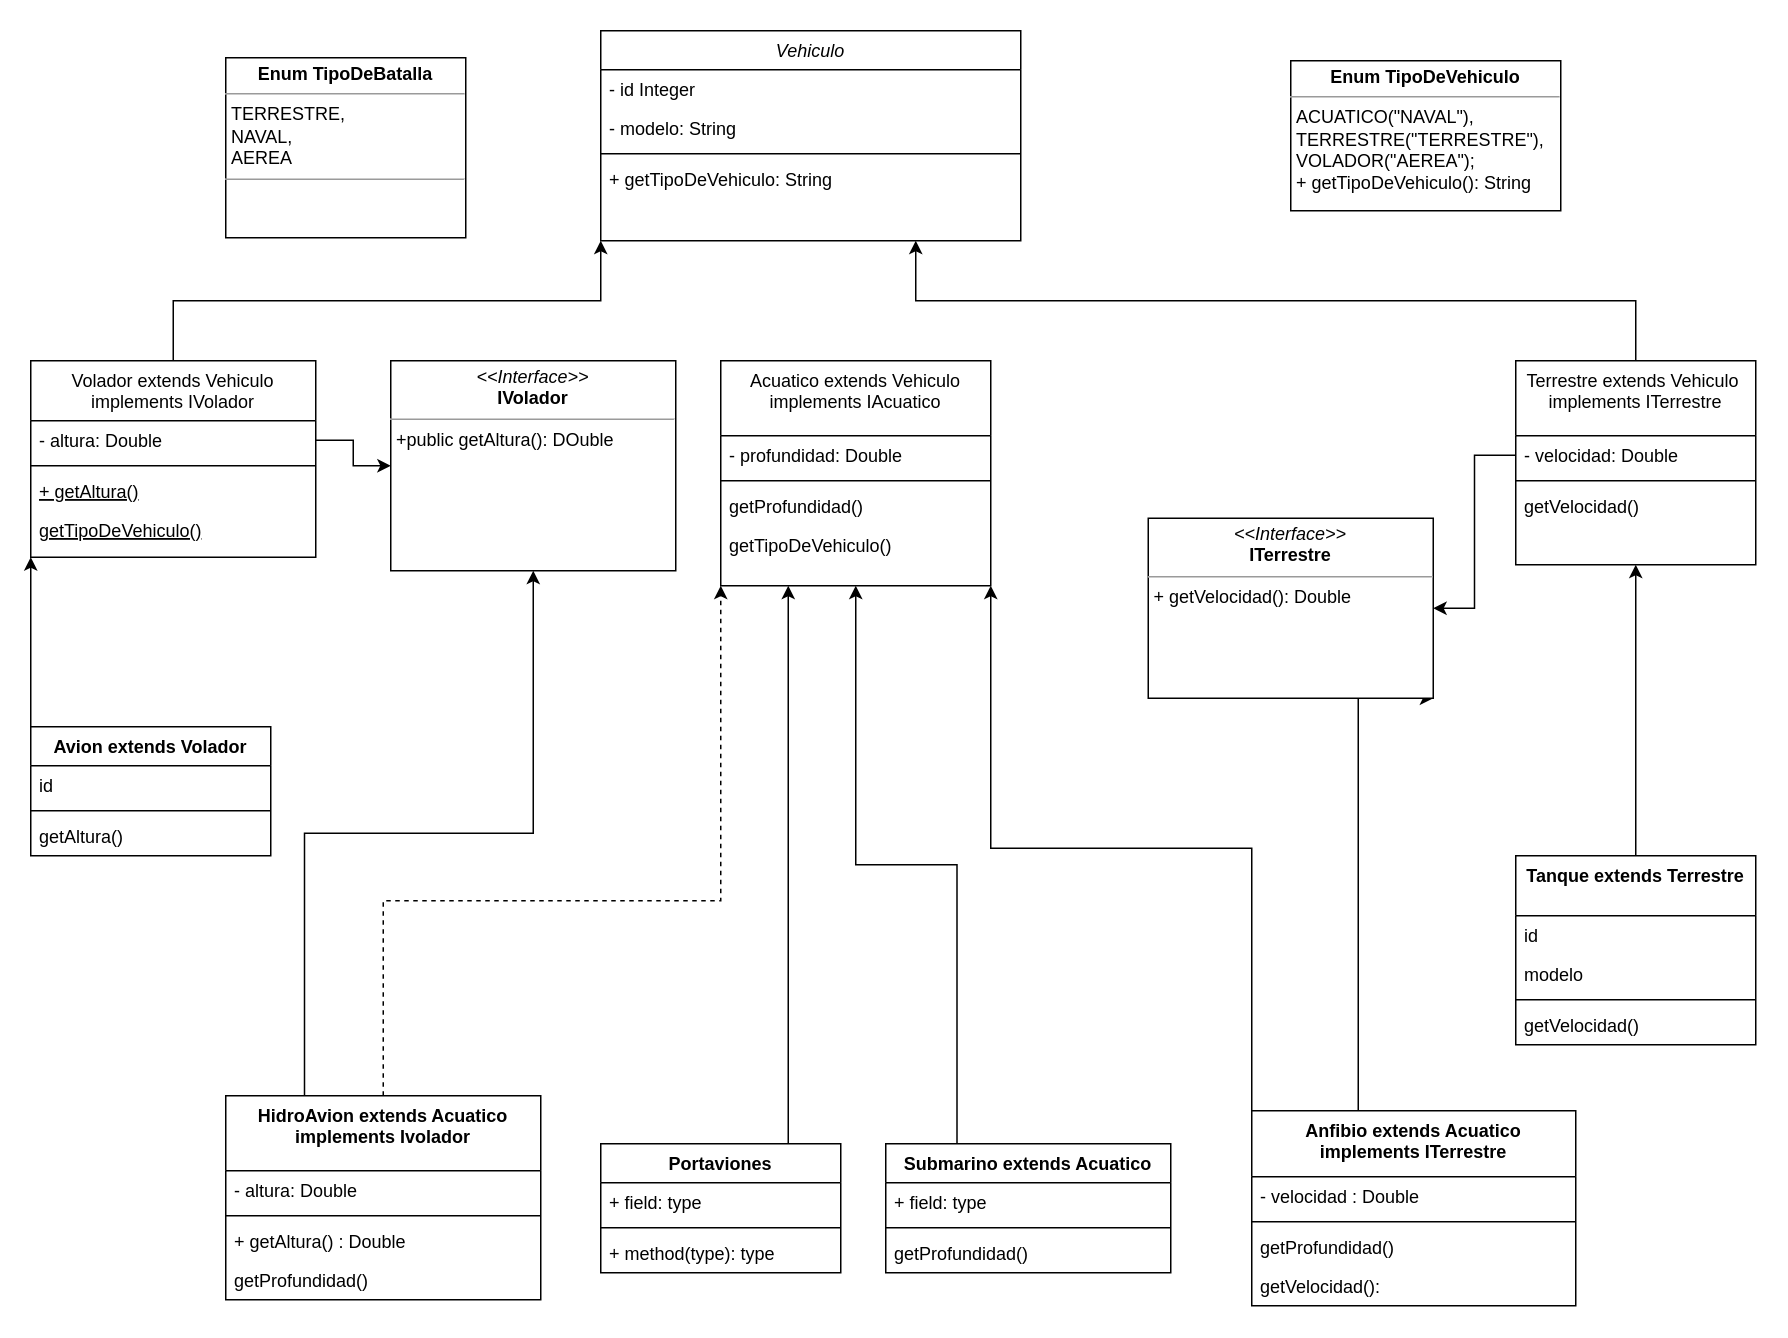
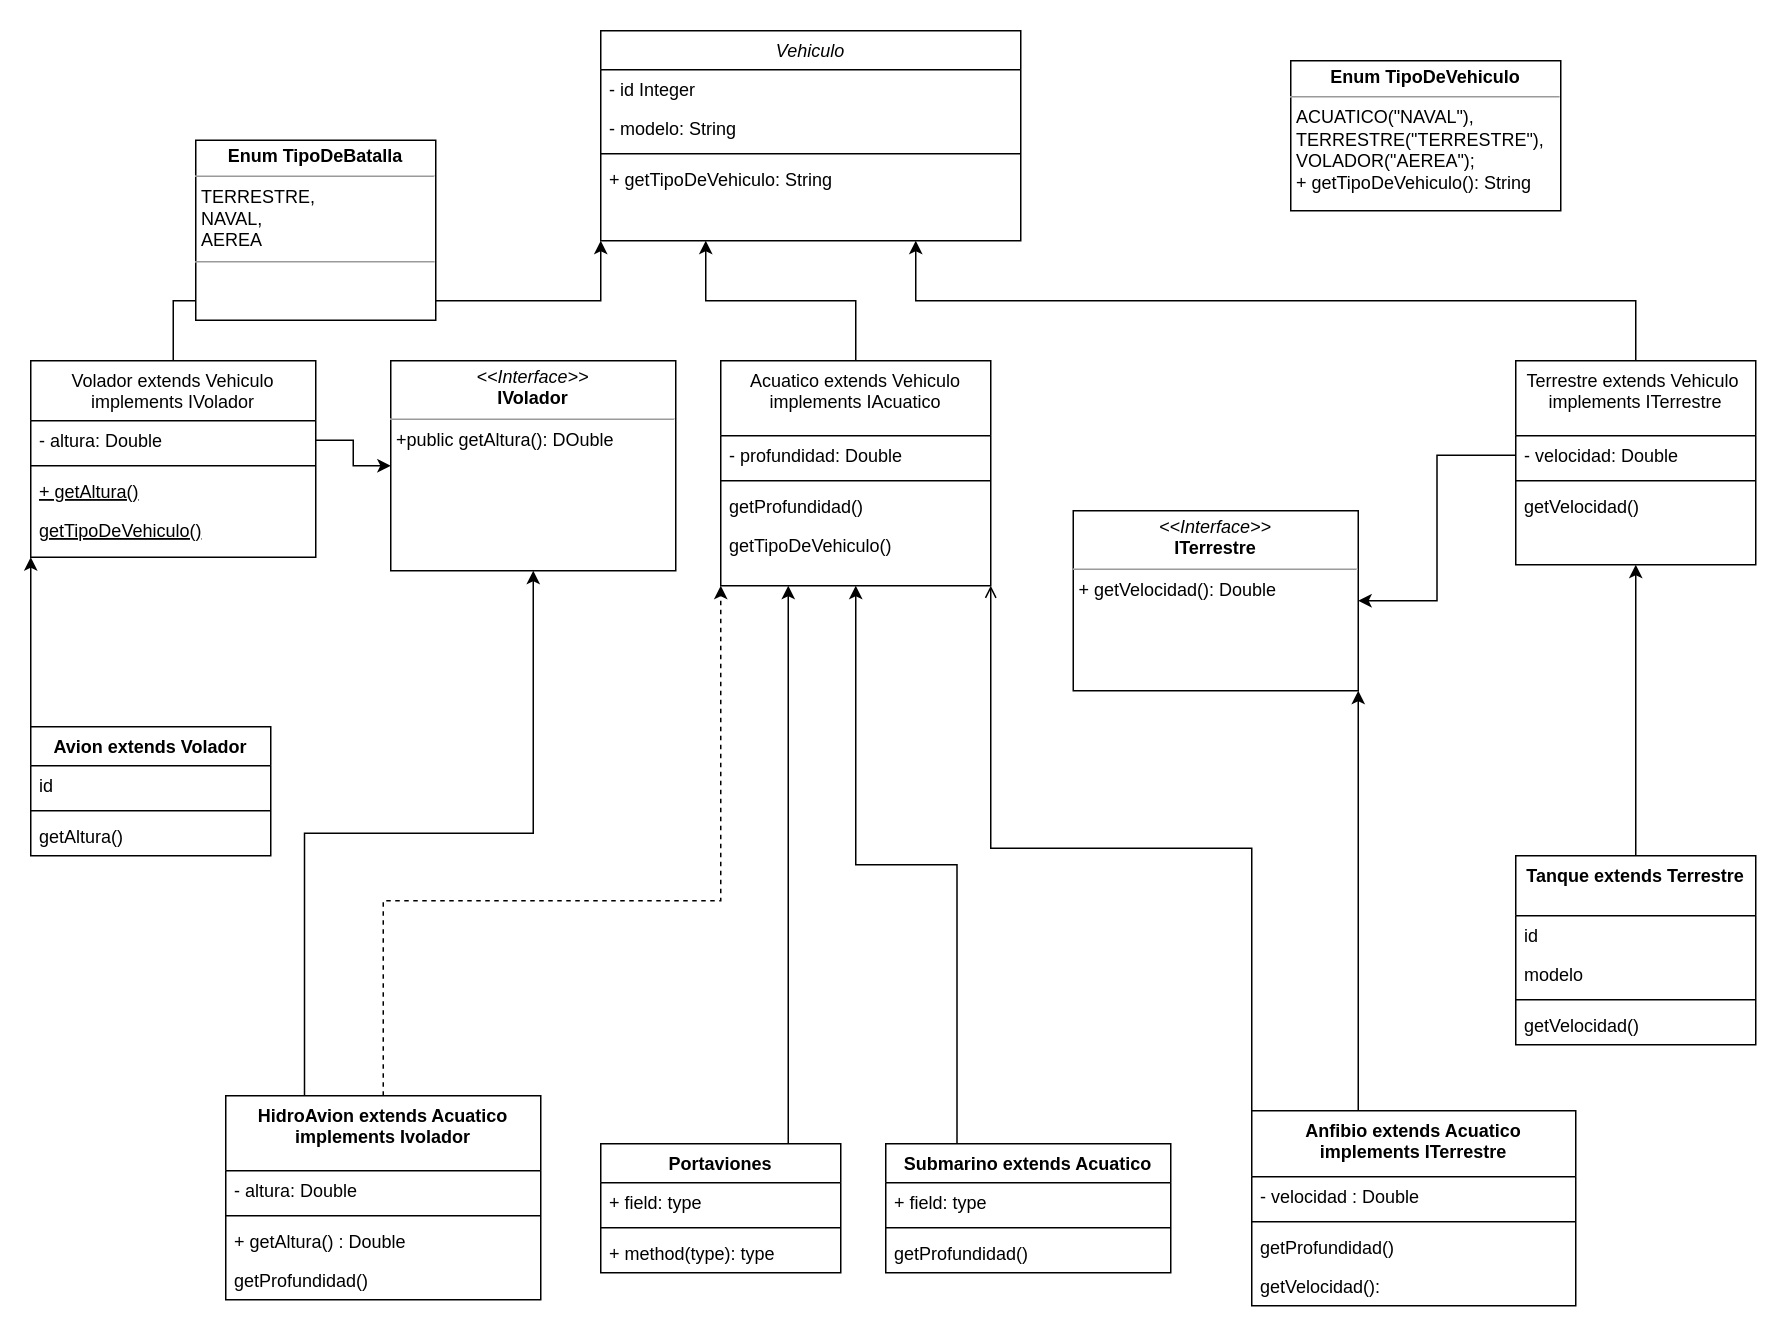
node "Enum TipoDeBatalla TERRESTRE, NAVAL, AEREA": moved (346, 148) -> (316, 230)
edge "Acuatico extends Vehiculo implements IAcuatico" -> "Vehiculo": added
edge "Anfibio extends Acuatico implements ITerrestre" -> "Acuatico extends Vehiculo implements IAcuatico": arrowhead classic -> open
node "<<Interface>> ITerrestre + getVelocidad(): Double": moved (1291, 608) -> (1216, 601)
